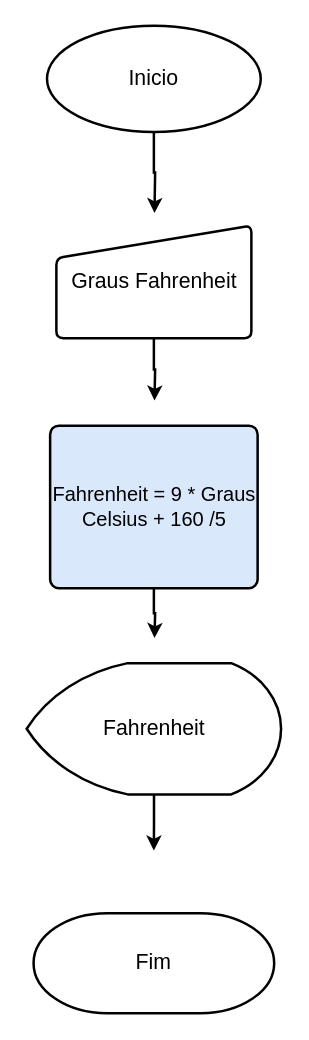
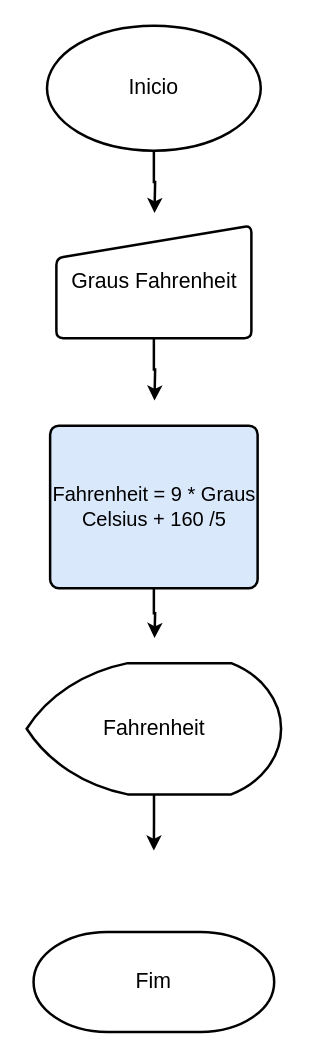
node "Inicio": size 214x106 -> 214x125
node "Fim": moved (154, 963) -> (154, 982)
